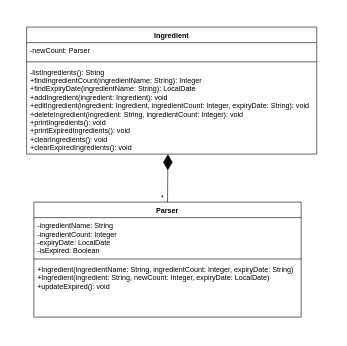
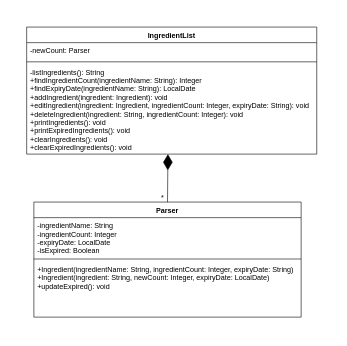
node "Ingredient": label "Ingredient" -> "IngredientList"
